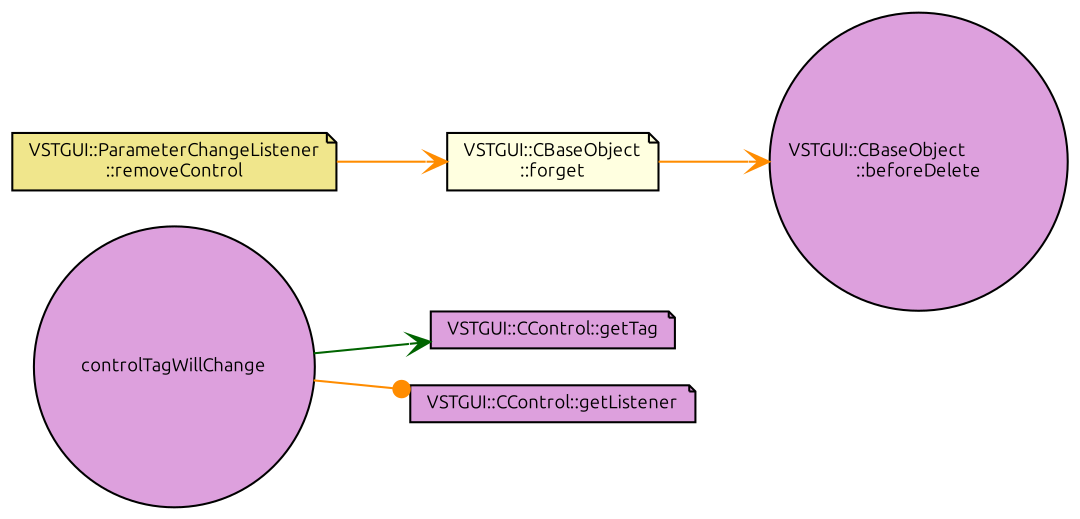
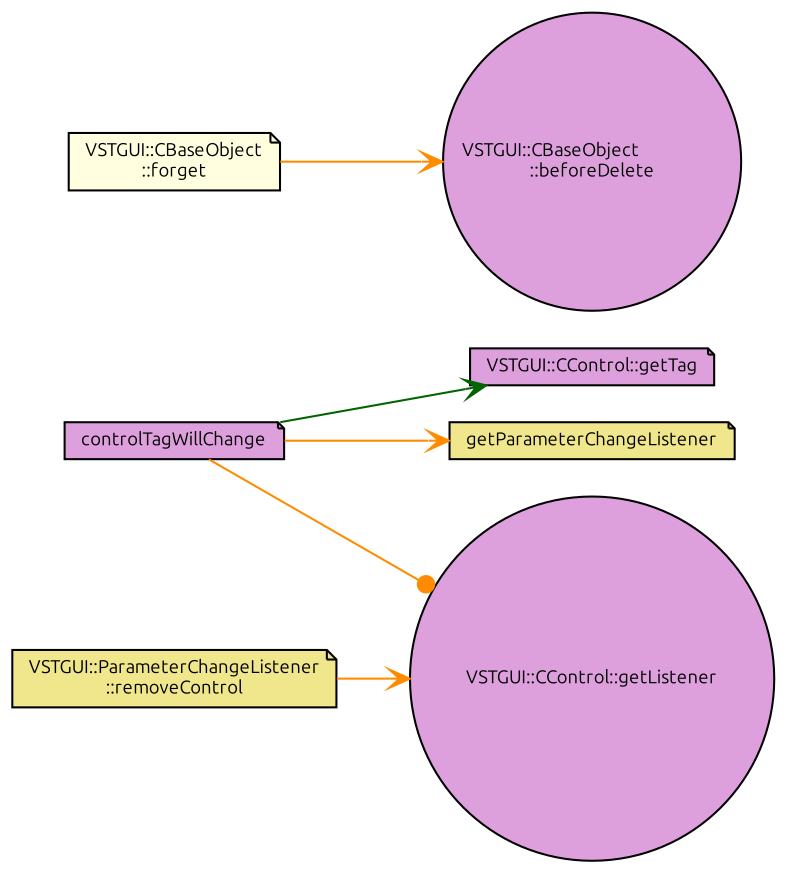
edge "VSTGUI::ParameterChangeListener ::removeControl" -> "VSTGUI::CBaseObject ::forget": now "VSTGUI::ParameterChangeListener ::removeControl" -> "VSTGUI::CControl::getListener"
node "controlTagWillChange": shape circle -> note
node "VSTGUI::CControl::getListener": shape note -> circle
node "getParameterChangeListener": added
